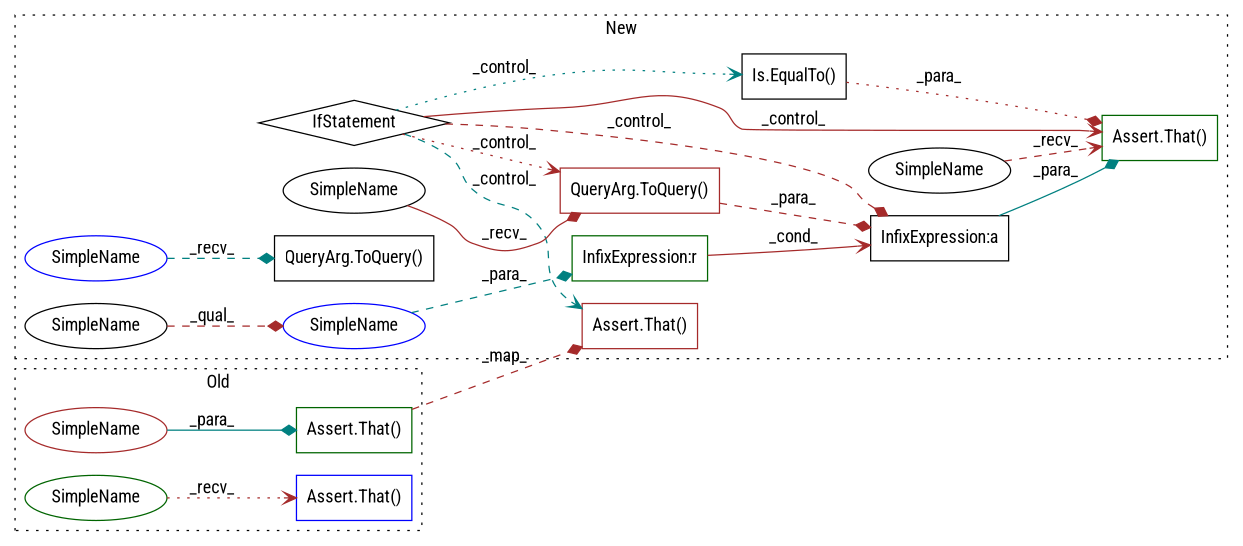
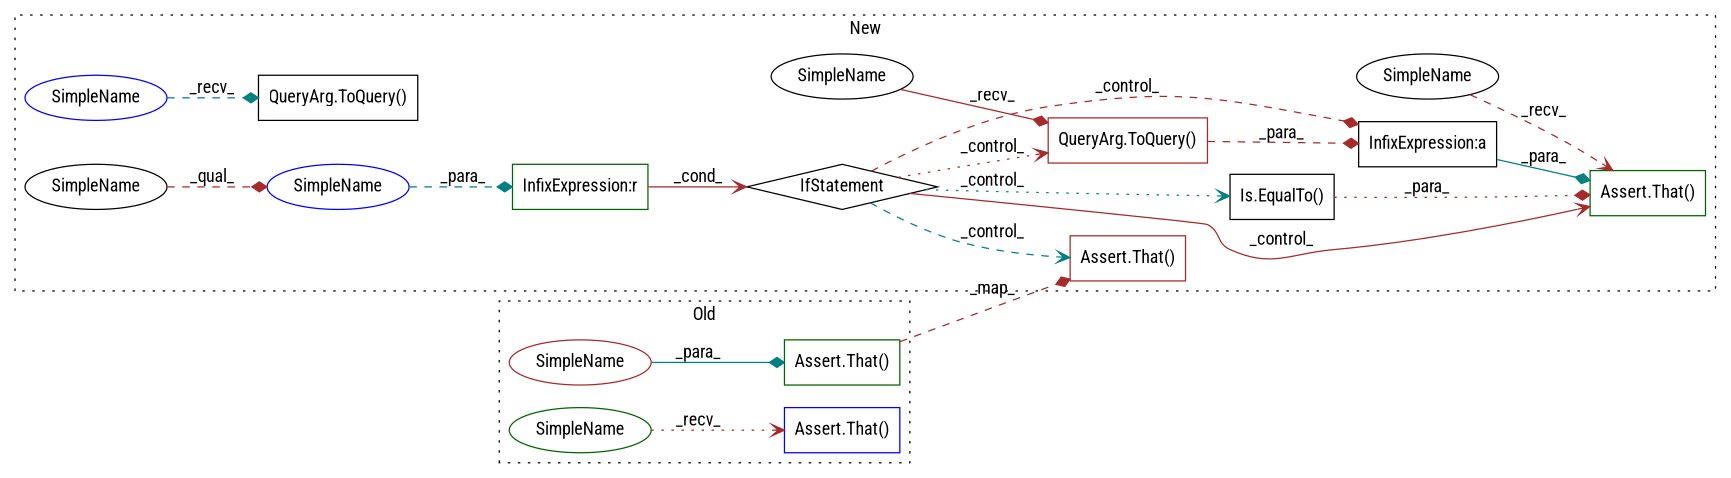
edge "InfixExpression:r" -> "InfixExpression:a": now "InfixExpression:r" -> "IfStatement"
